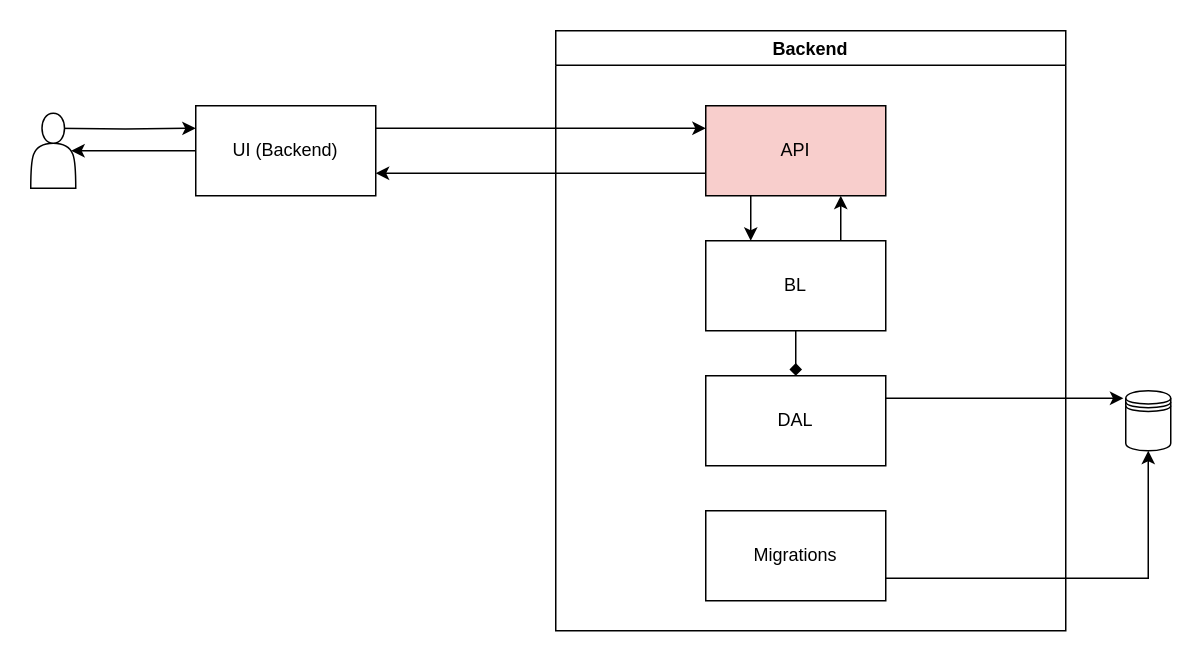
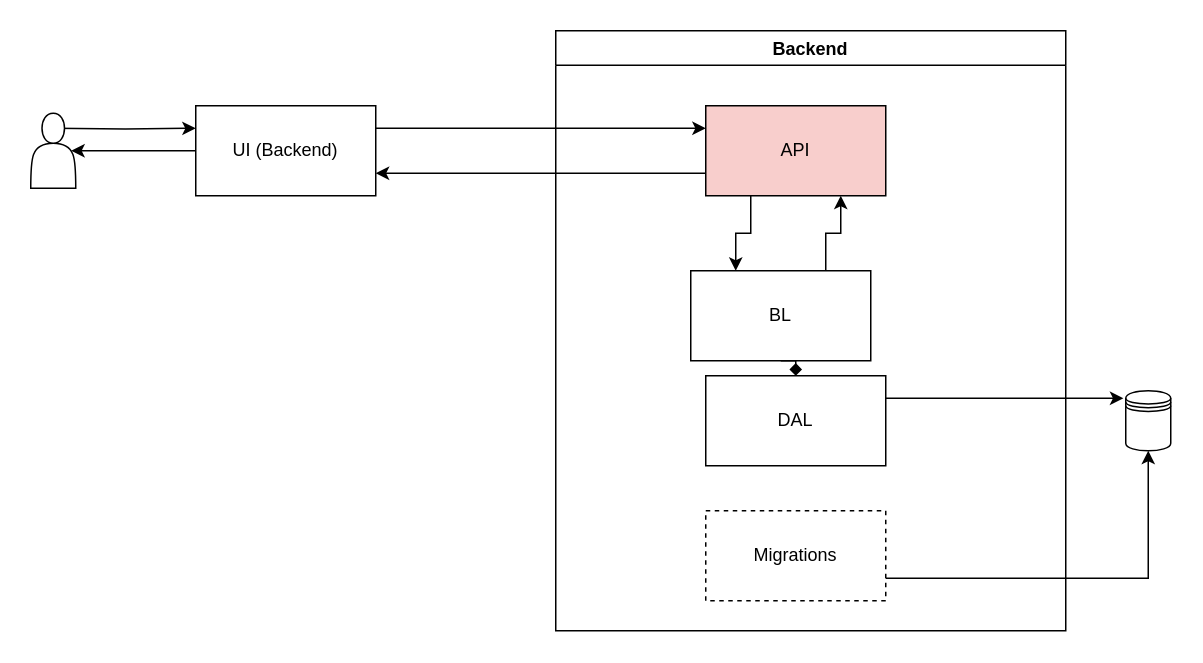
node "BL": moved (796, 286) -> (781, 316)
node "Migrations": style solid -> dashed
